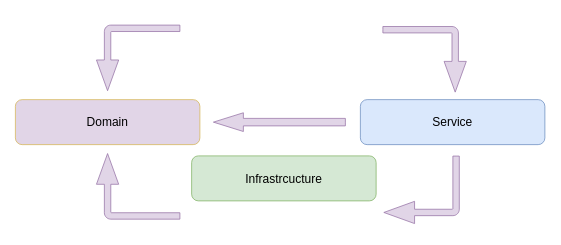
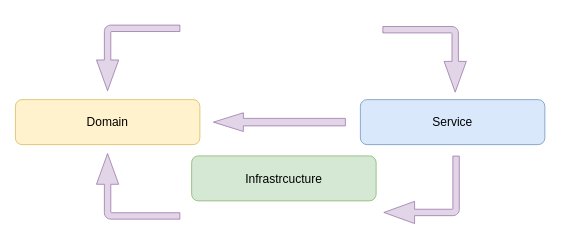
node "Domain": fillcolor #e1d5e7 -> #fff2cc
